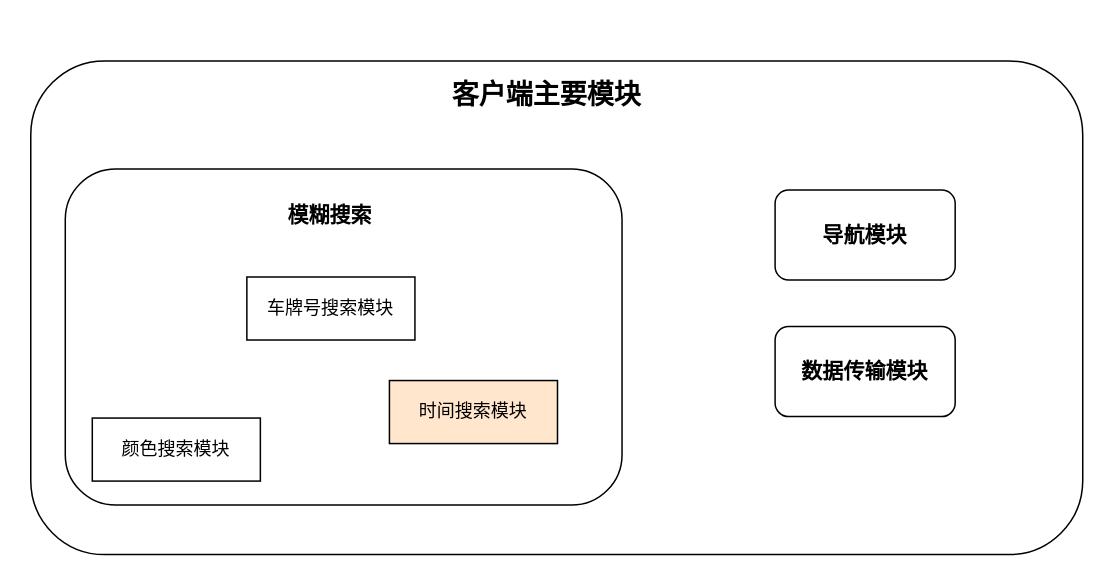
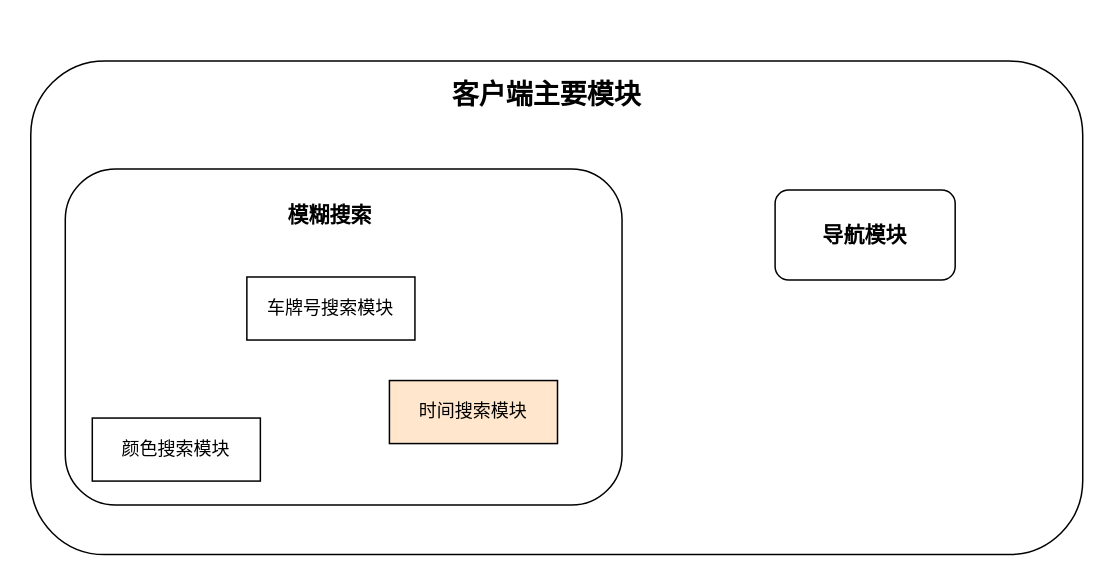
node "数据传输模块": removed
